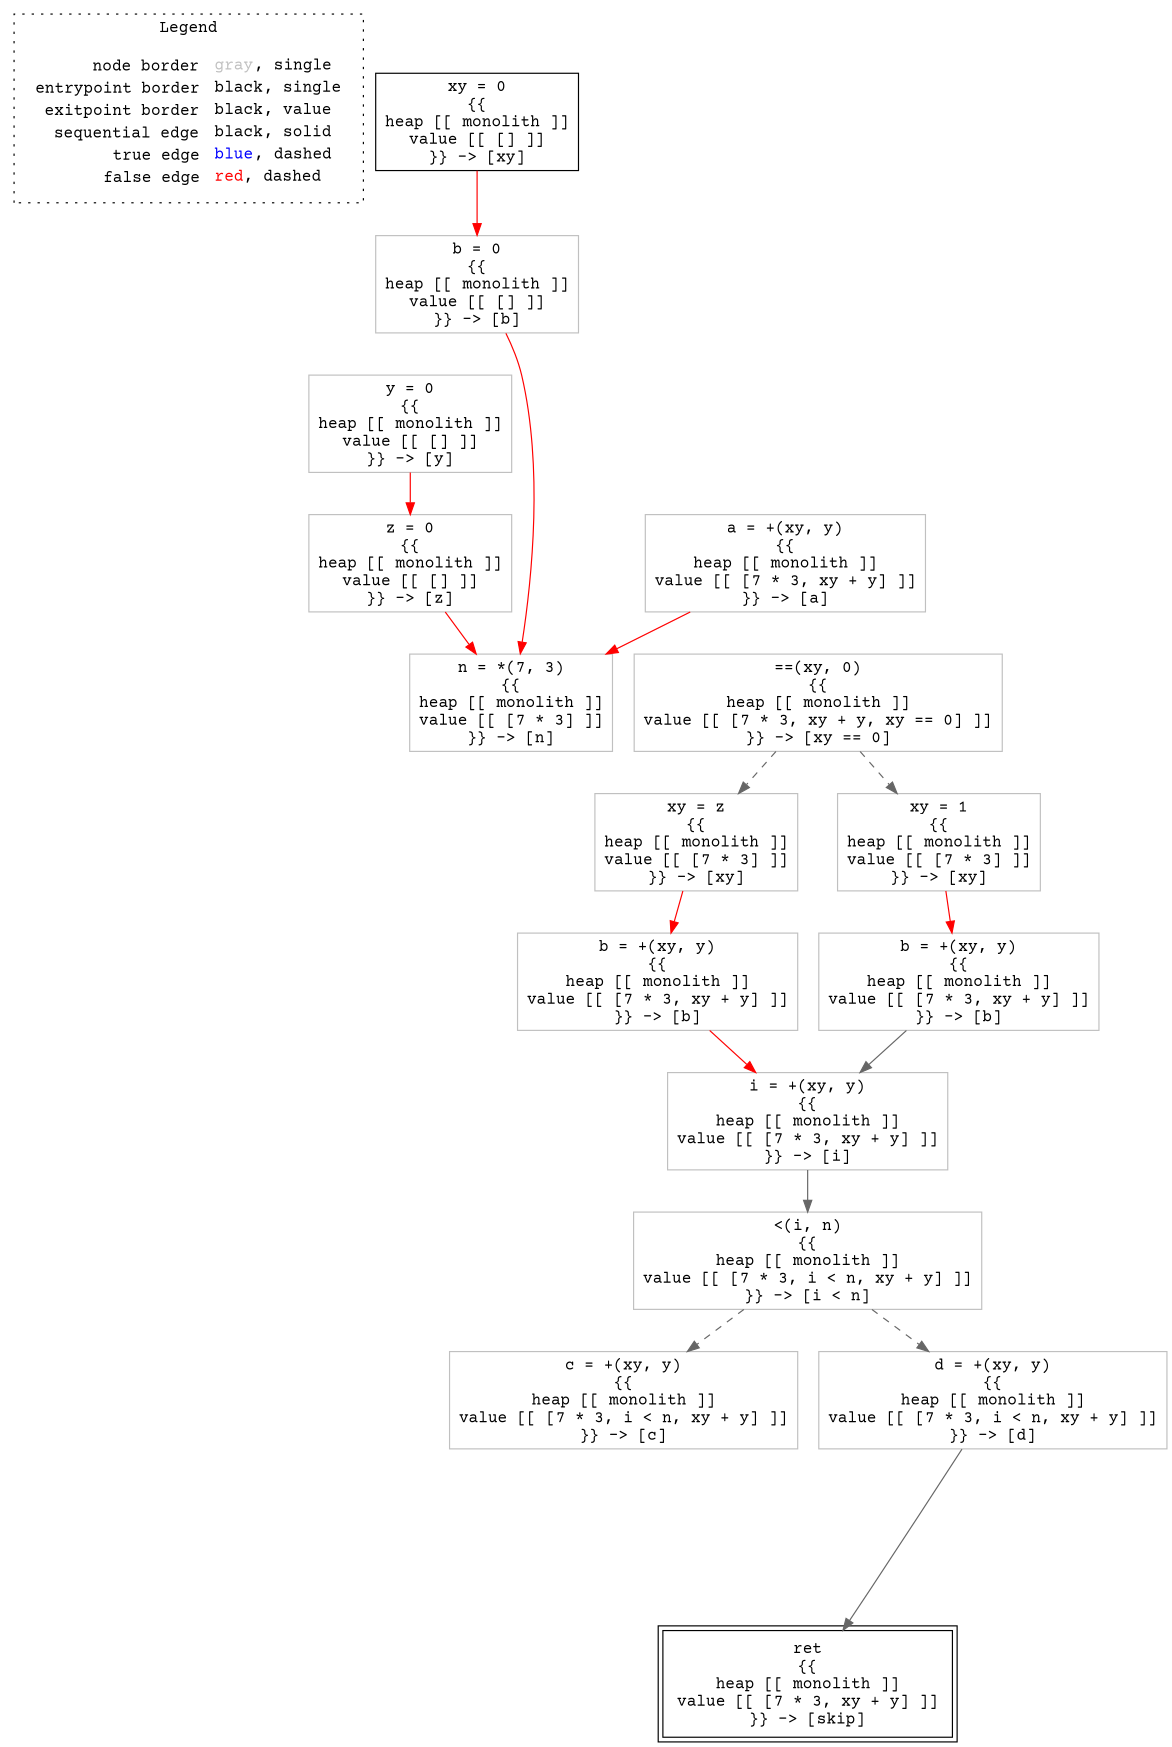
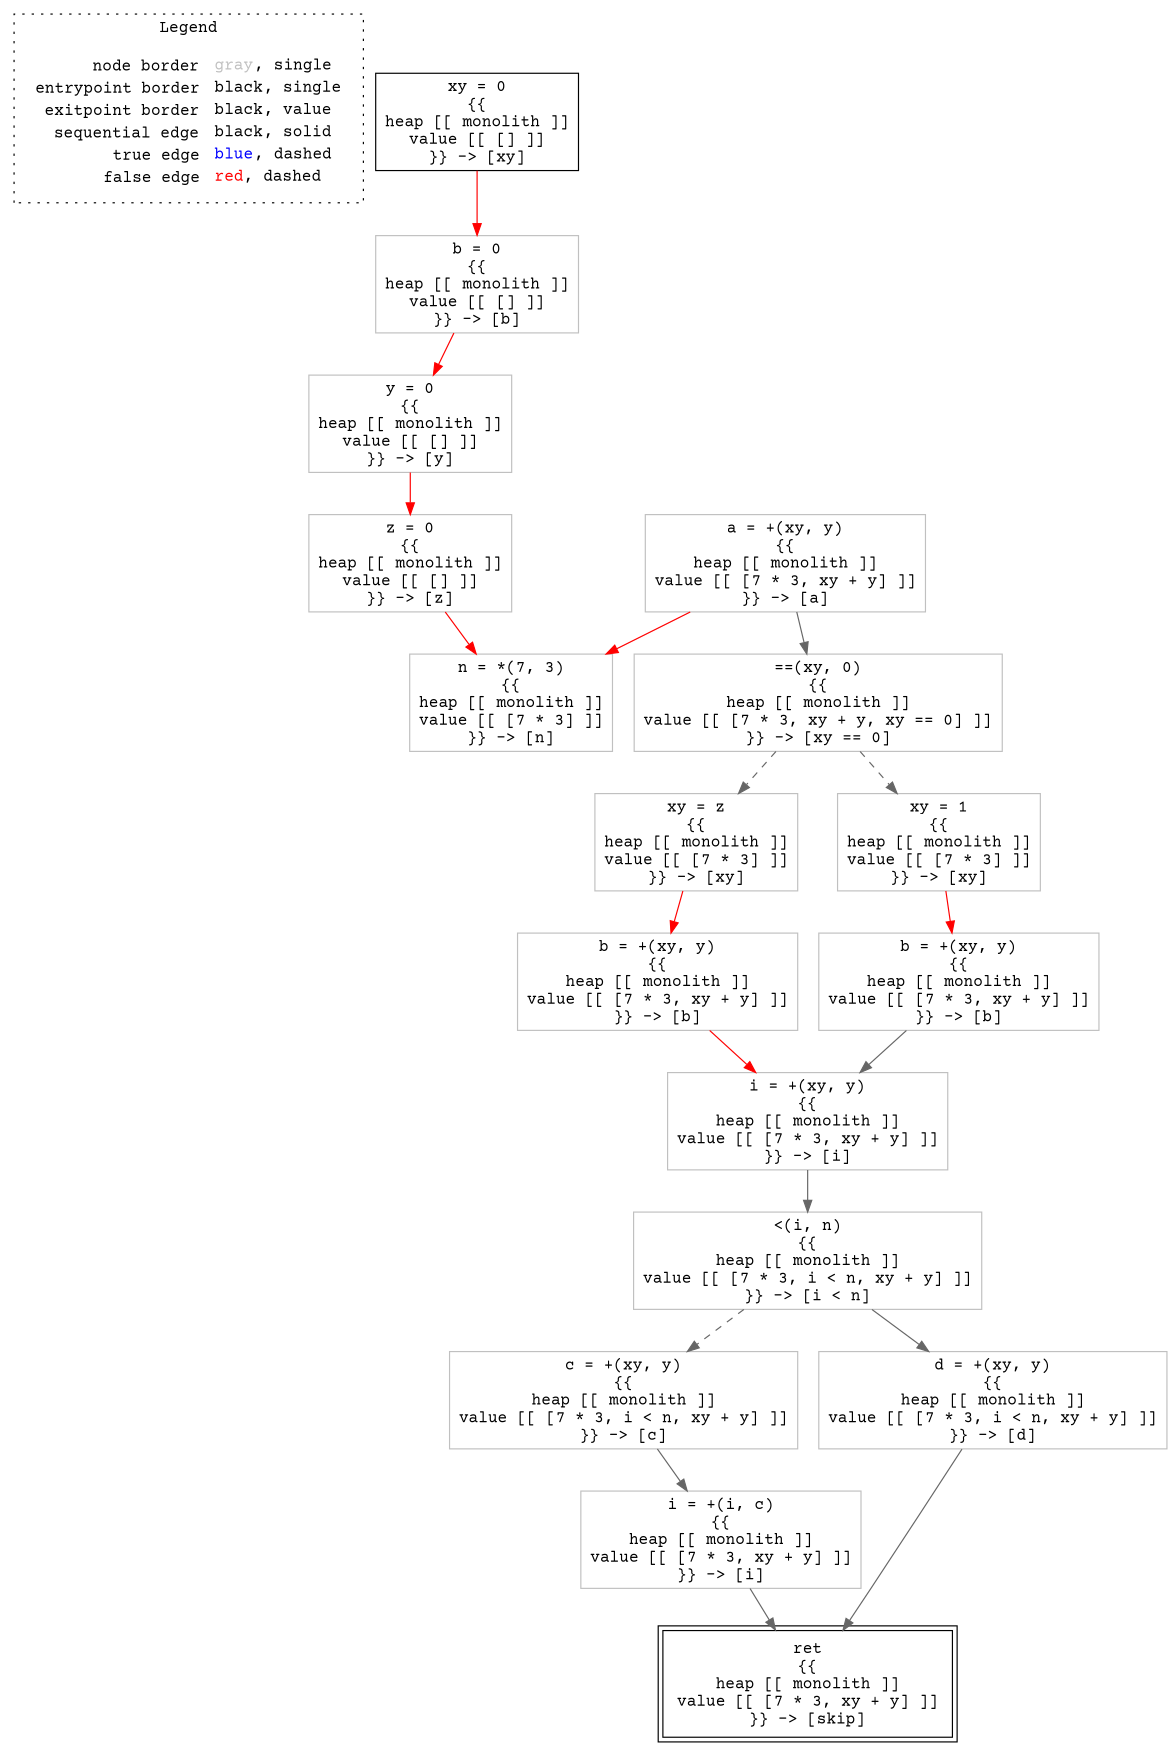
edge "b = 0" -> "n = *(7, 3)": now "b = 0" -> "y = 0"
edge "a = +(xy, y)" -> "==(xy, 0)": added
edge "<(i, n)" -> "d = +(xy, y)": style dashed -> solid
node "i = +(i, c)": added
